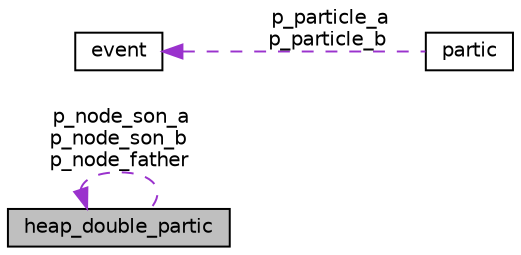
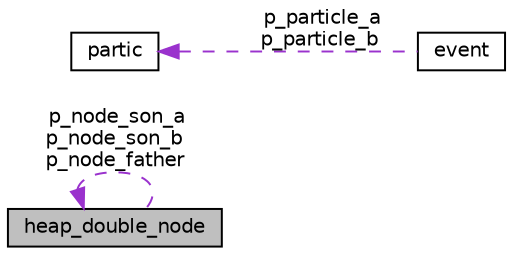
edge "partic" -> "event": reversed
node "heap_double_partic": label "heap_double_partic" -> "heap_double_node"
